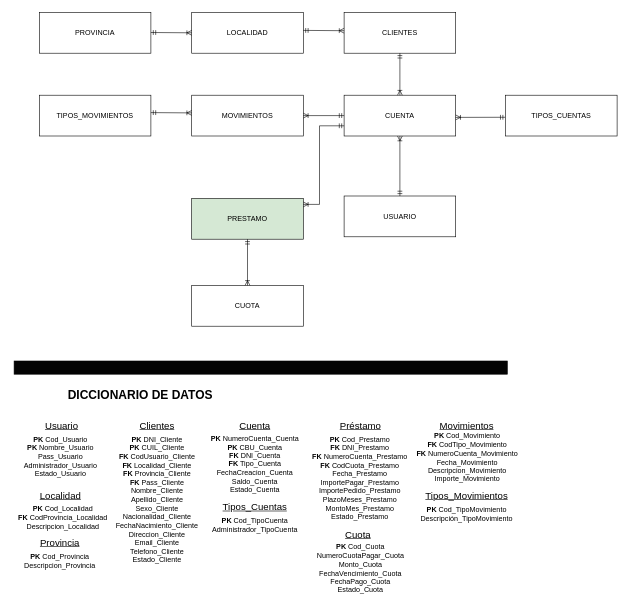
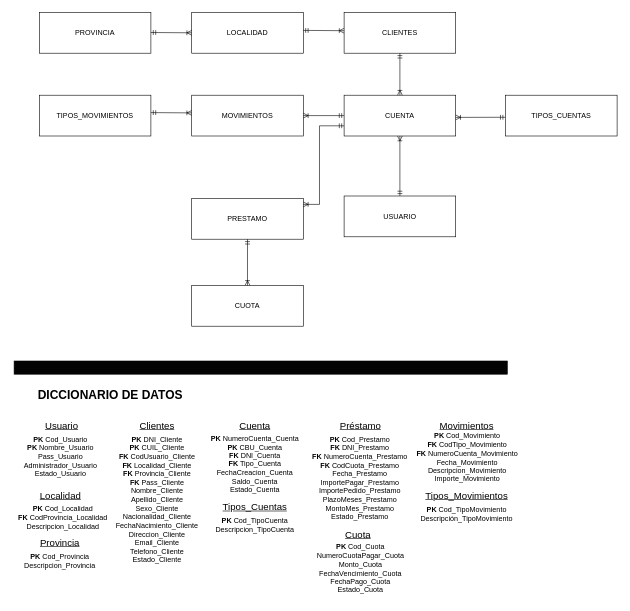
node "PRESTAMO": fillcolor #d5e8d4 -> #ffffff
node "DICCIONARIO DE DATOS": moved (140, 394) -> (110, 394)
node "PK Cod_TipoCuenta Administrador_TipoCuenta": label "PK Cod_TipoCuenta Administrador_TipoCuenta" -> "PK Cod_TipoCuenta Descripcion_TipoCuenta"
